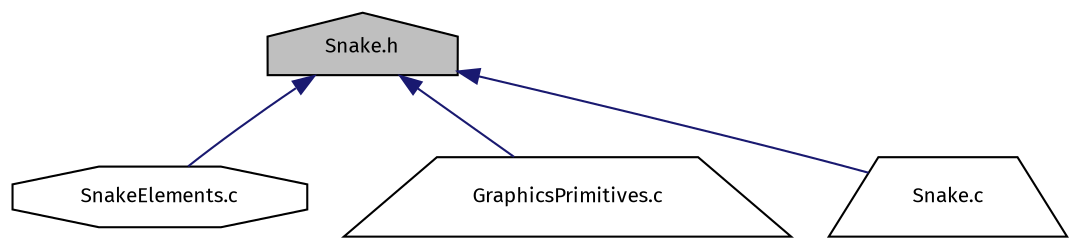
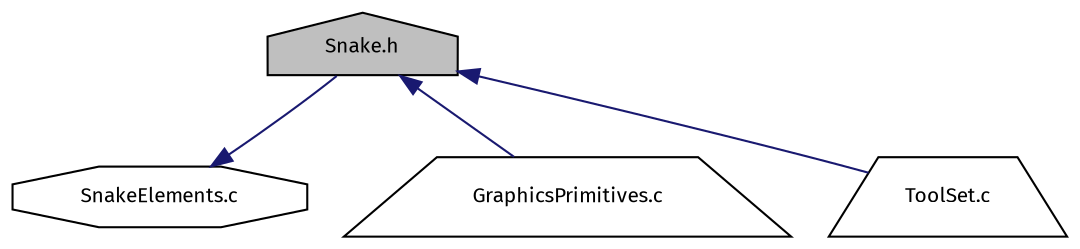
edge "SnakeElements.c" -> "Snake.h": reversed
node "Snake.c": label "Snake.c" -> "ToolSet.c"
